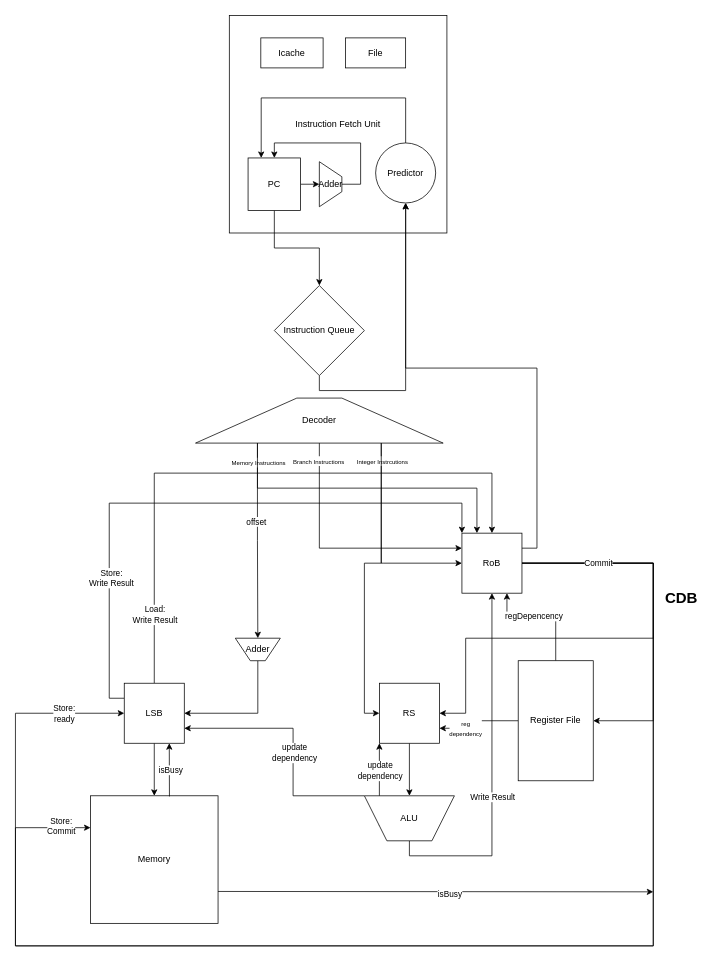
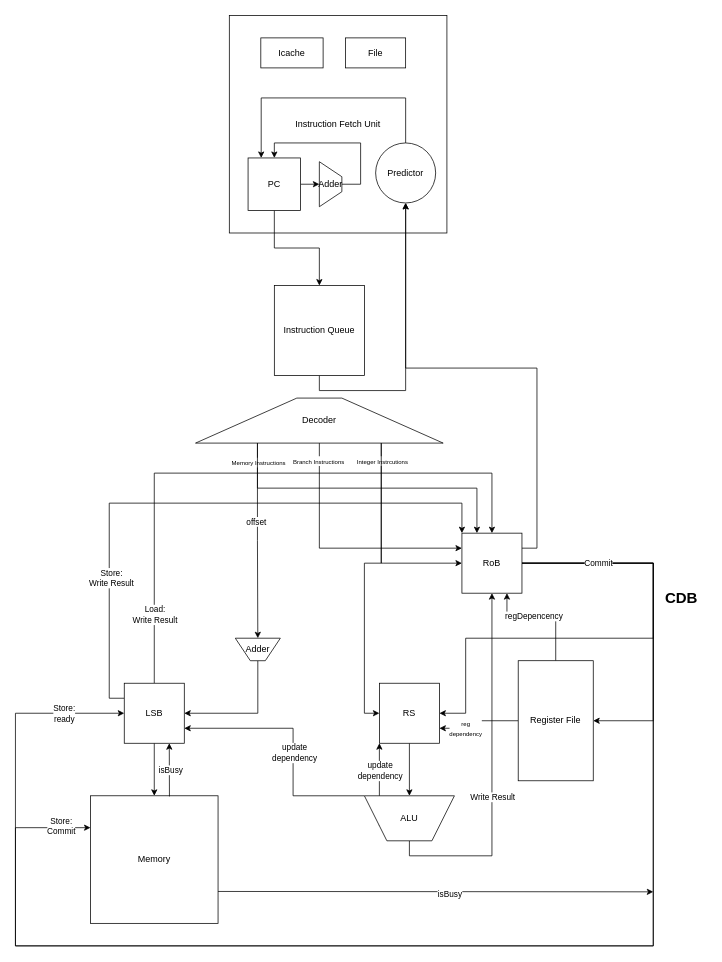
node "Instruction Queue": shape diamond -> rectangle
